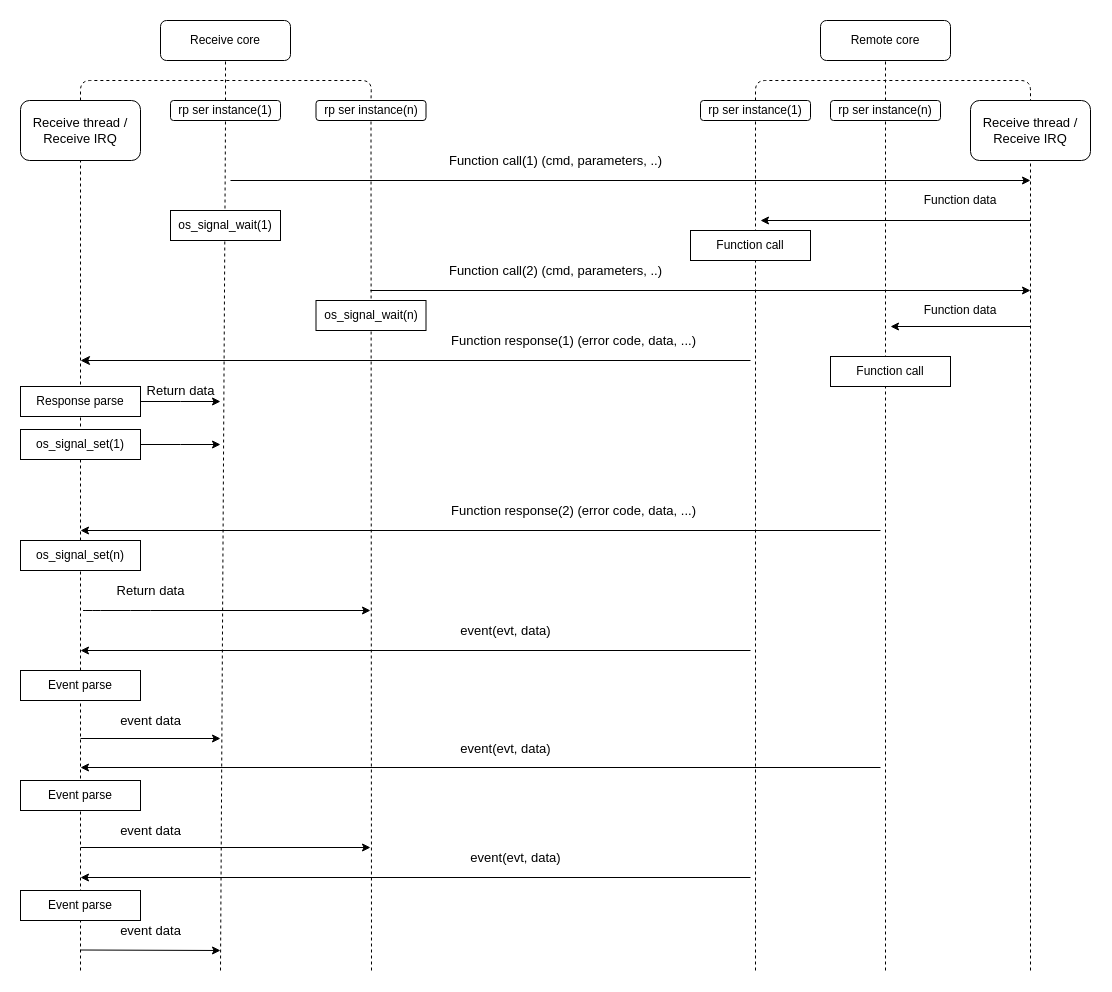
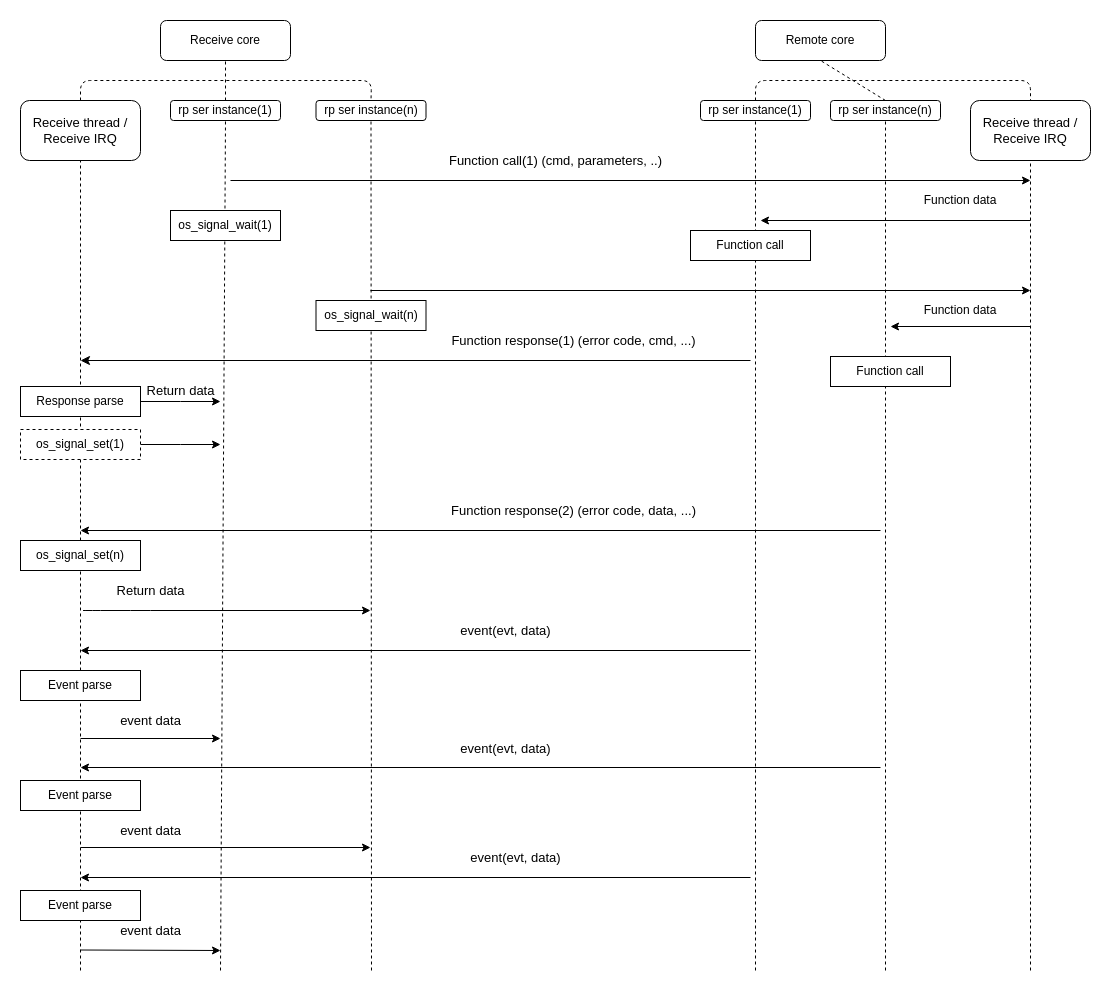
node "Remote core": moved (886, 41) -> (821, 41)
node "Function call(2) (cmd, parameters, ..)": removed
node "Function response(1) (error code, data, ...)": label "Function response(1) (error code, data, ...)" -> "Function response(1) (error code, cmd, ...)"
node "os_signal_set(1)": style solid -> dashed
